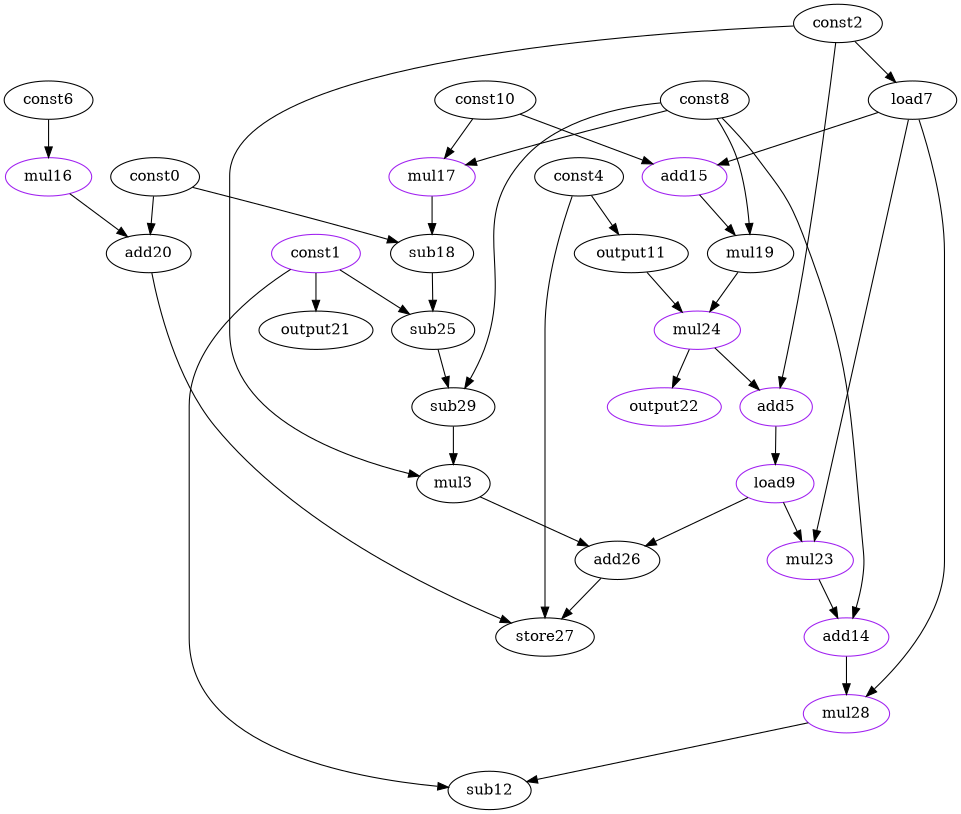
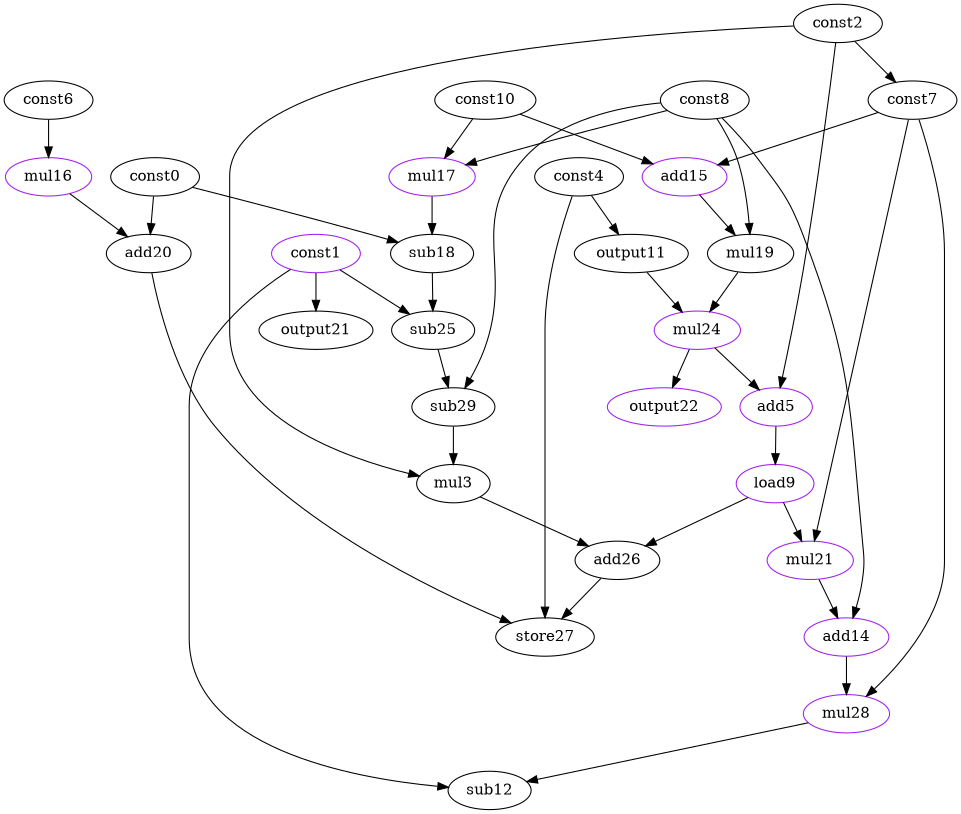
node "load7": label "load7" -> "const7"
node "mul23": label "mul23" -> "mul21"
